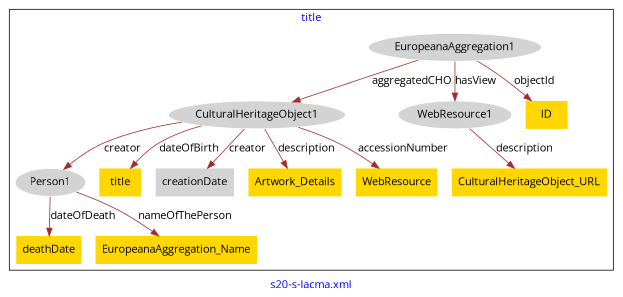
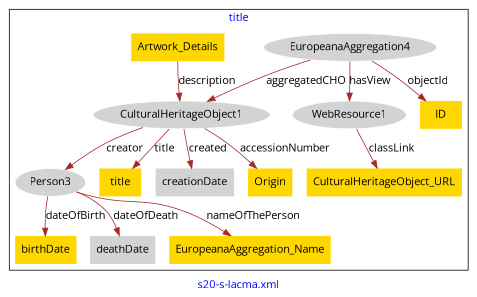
node "EuropeanaAggregation1": label "EuropeanaAggregation1" -> "EuropeanaAggregation4"
edge "CulturalHeritageObject1" -> "Artwork_Details": reversed
edge "CulturalHeritageObject1" -> "title": label "dateOfBirth" -> "title"
edge "CulturalHeritageObject1" -> "creationDate": label "creator" -> "created"
edge "WebResource1" -> "CulturalHeritageObject_URL": label "description" -> "classLink"
node "Person1": label "Person1" -> "Person3"
node "WebResource": label "WebResource" -> "Origin"
node "birthDate": added
node "deathDate": fillcolor gold -> lightgray
